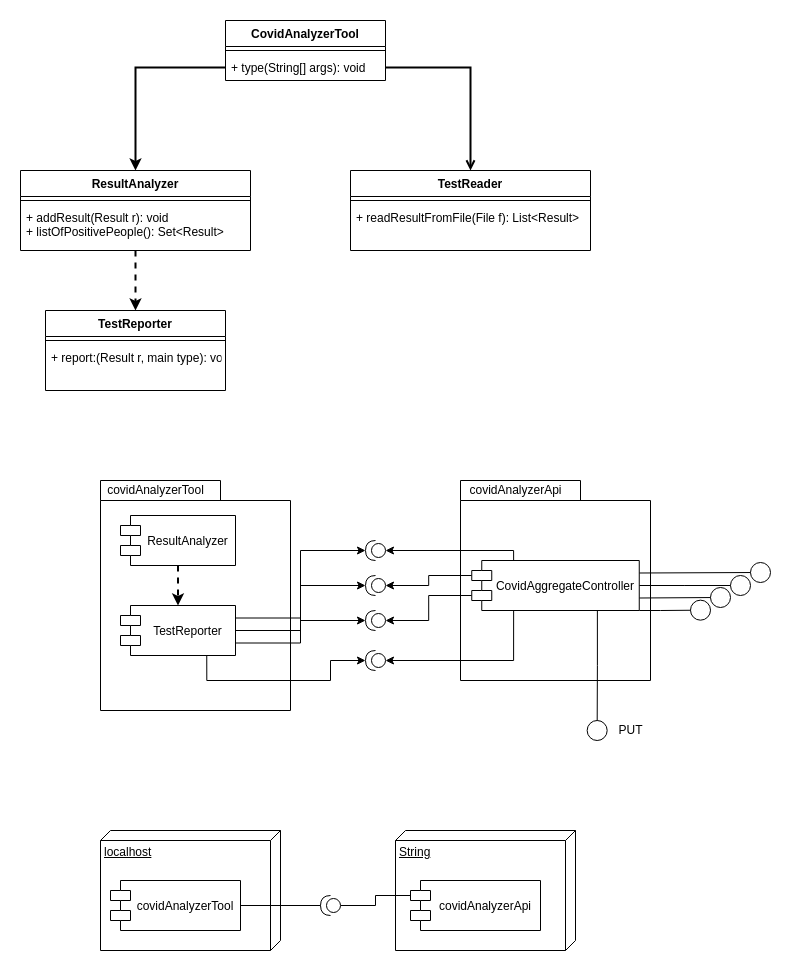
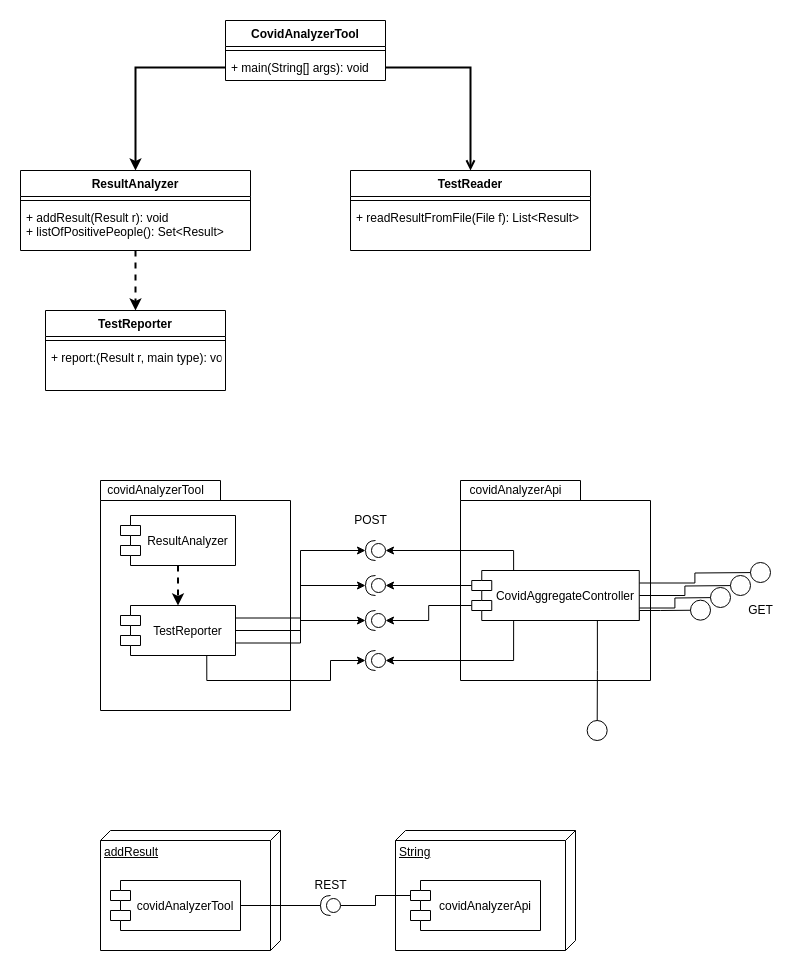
node "+ type(String[] args): void": label "+ type(String[] args): void" -> "+ main(String[] args): void"
node "POST": added
node "CovidAggregateController": moved (556, 586) -> (556, 596)
node "GET": added
node "PUT": removed
node "localhost": label "localhost" -> "addResult"
node "REST": added
